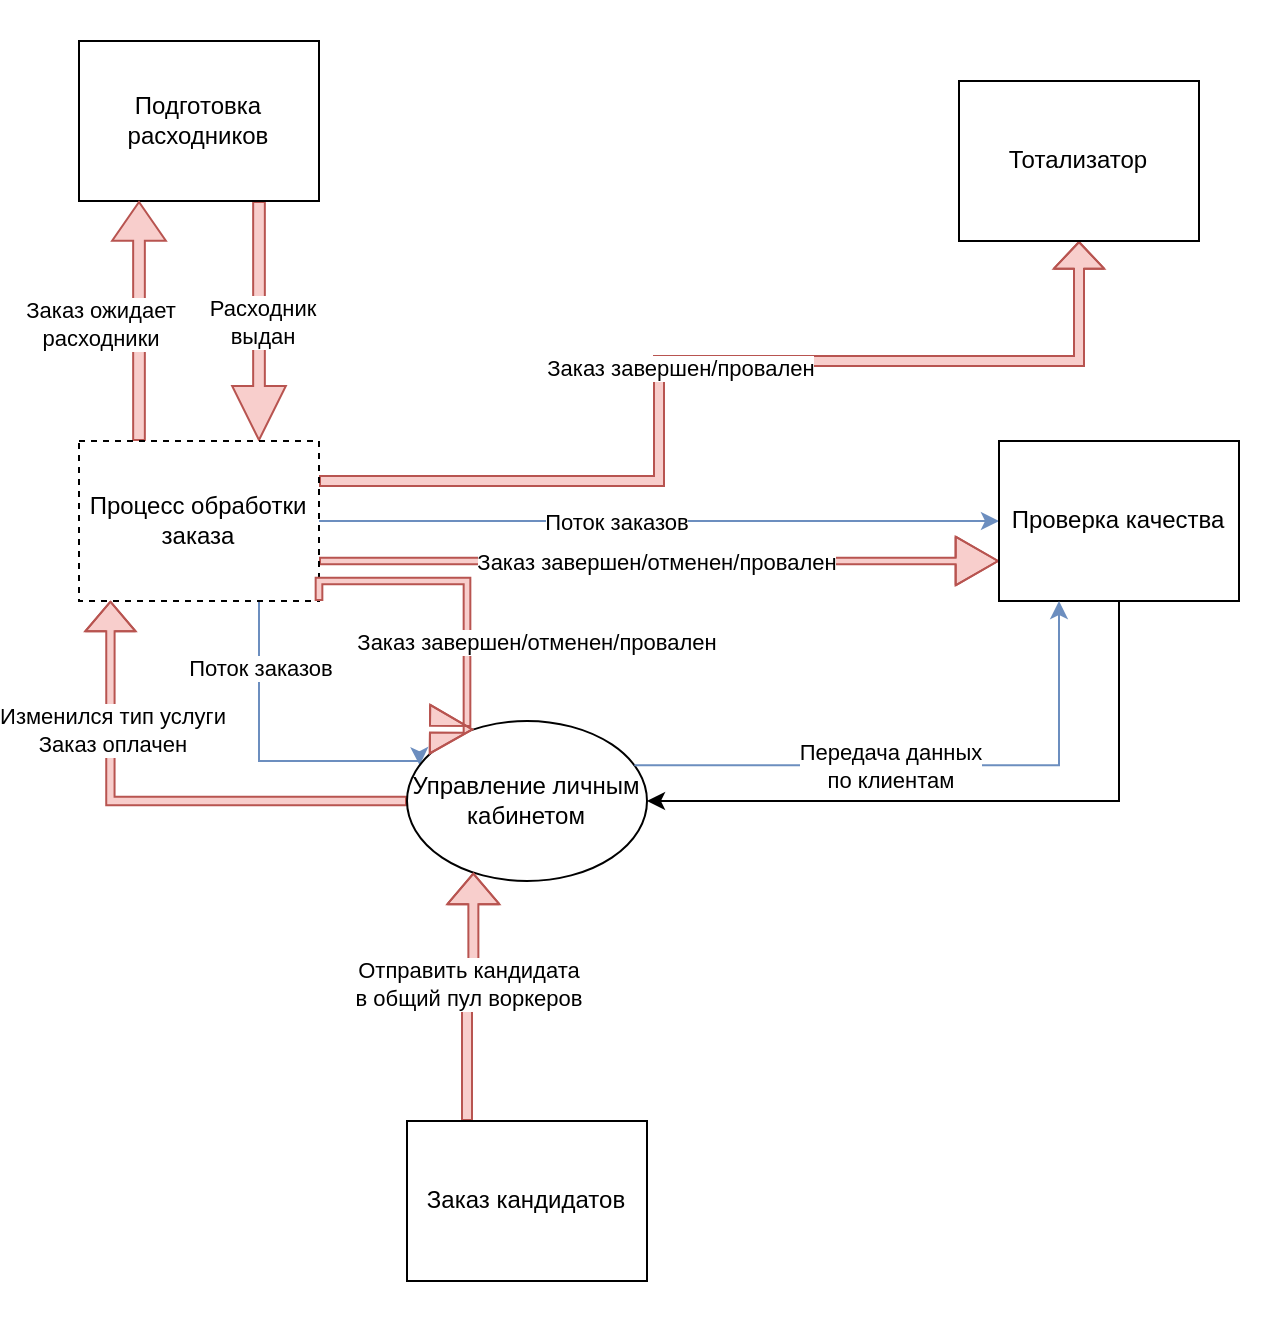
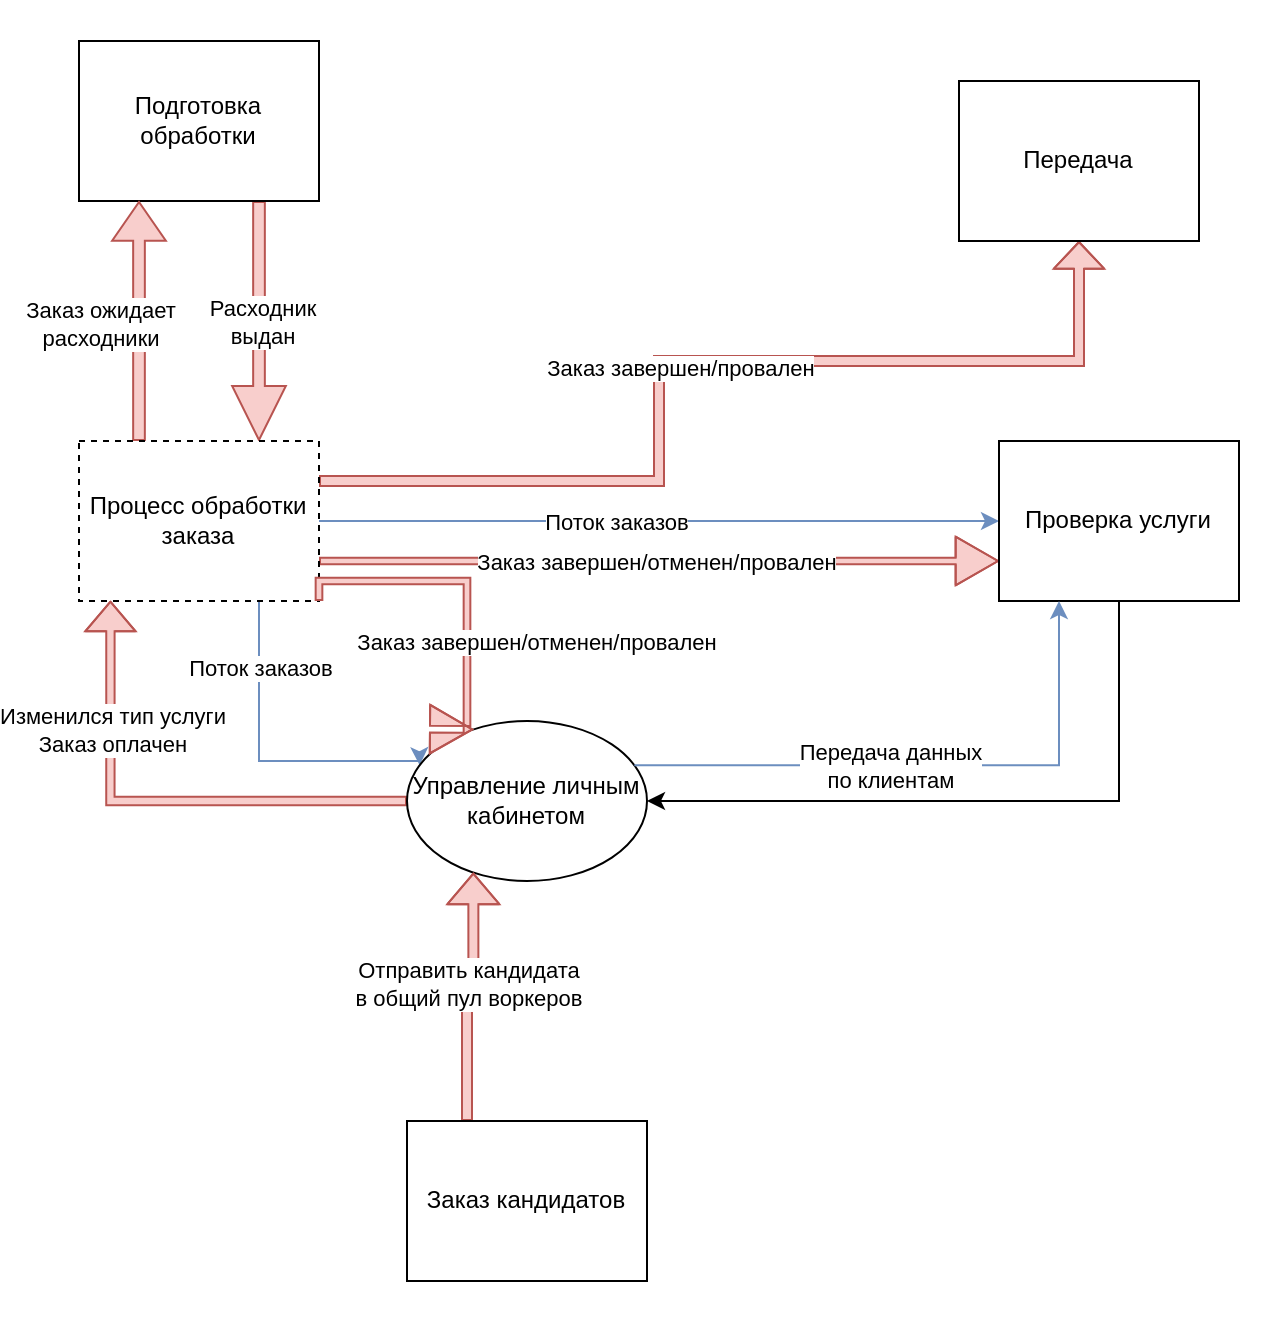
node "Подготовка расходников": label "Подготовка расходников" -> "Подготовка обработки"
node "Тотализатор": label "Тотализатор" -> "Передача"
node "Проверка качества": label "Проверка качества" -> "Проверка услуги"
